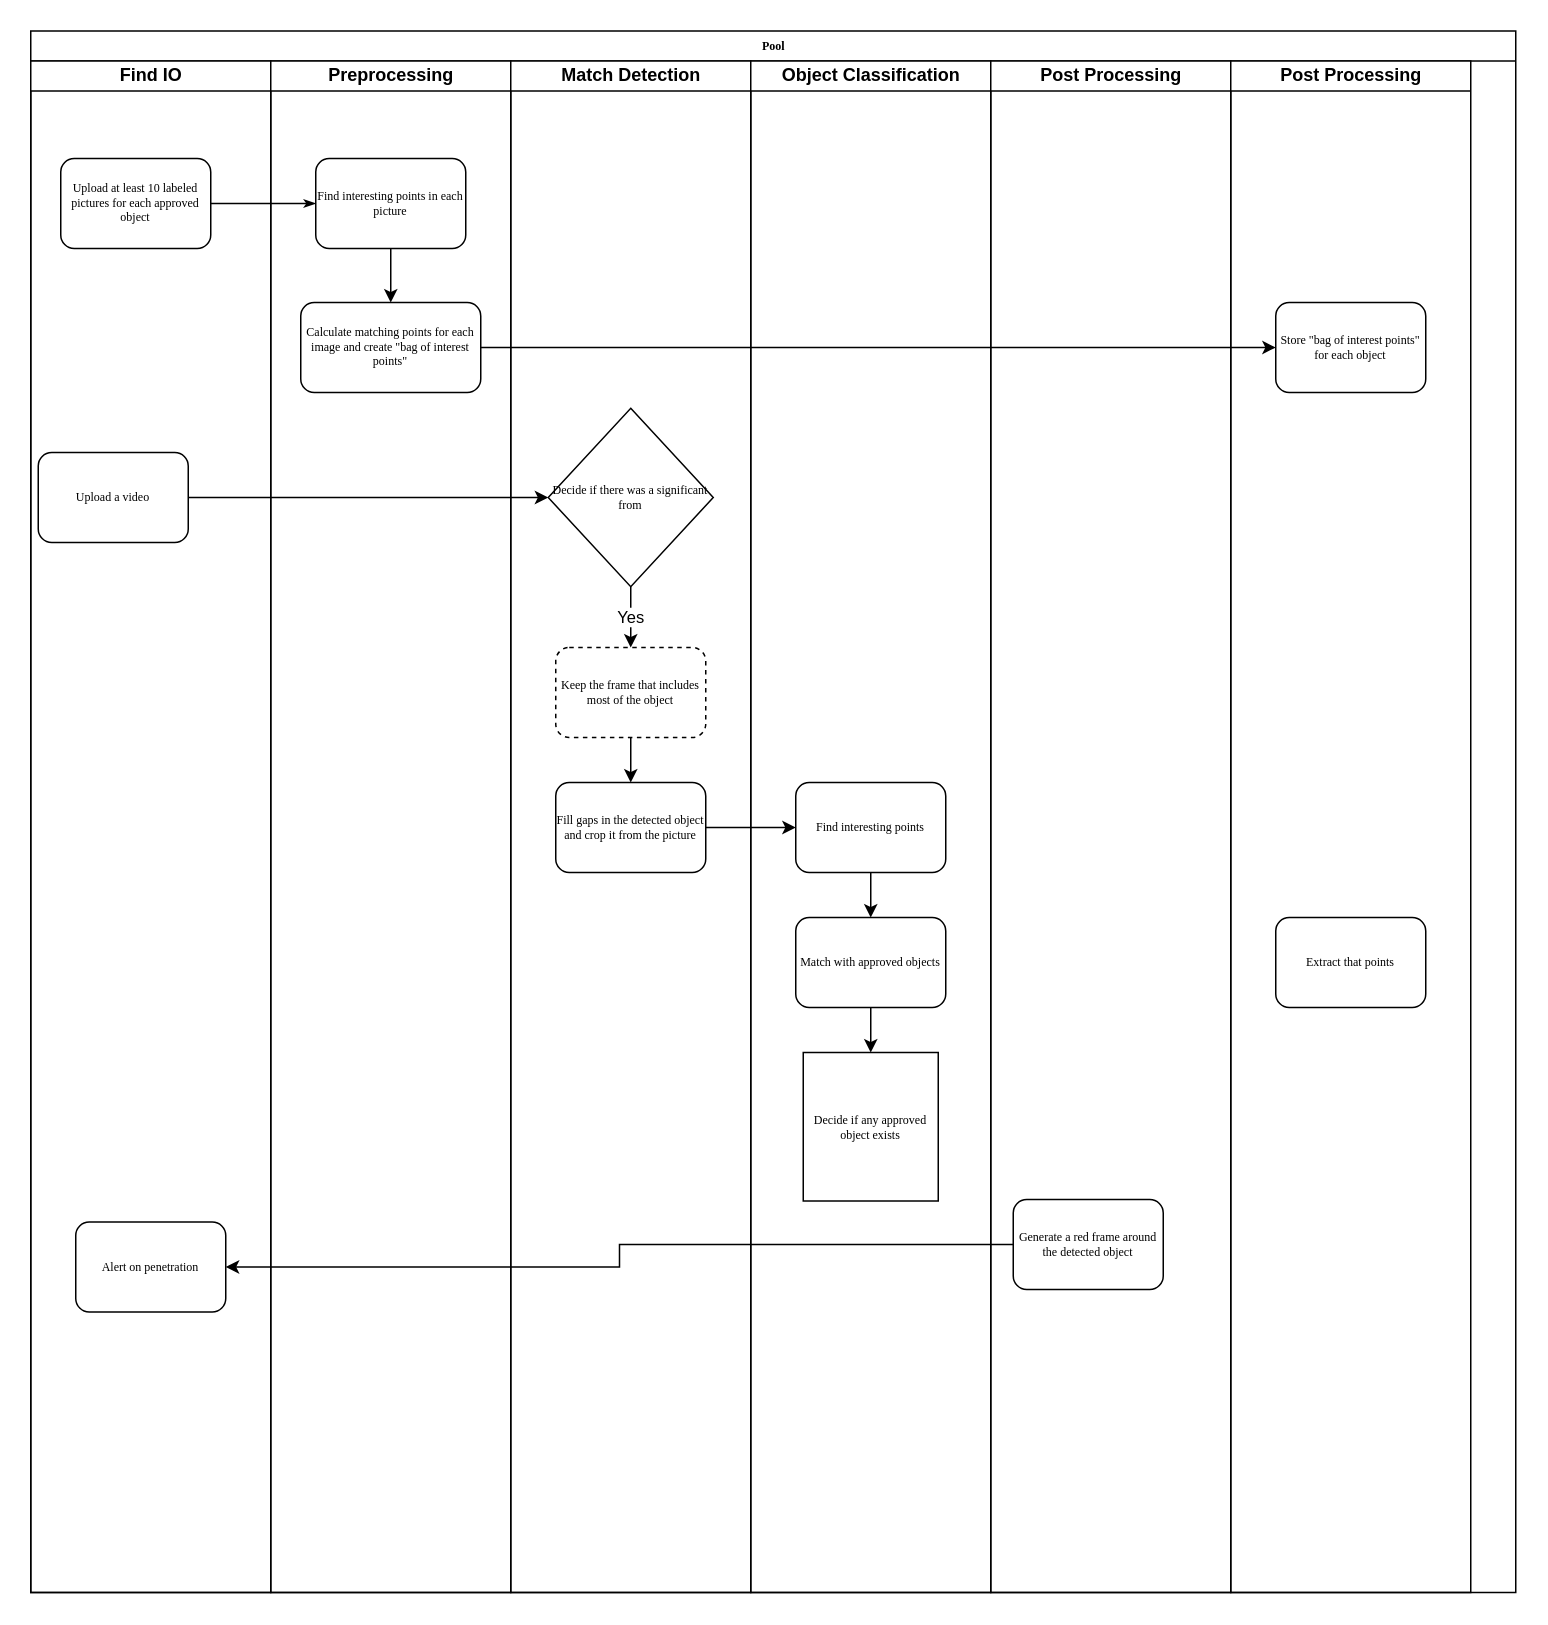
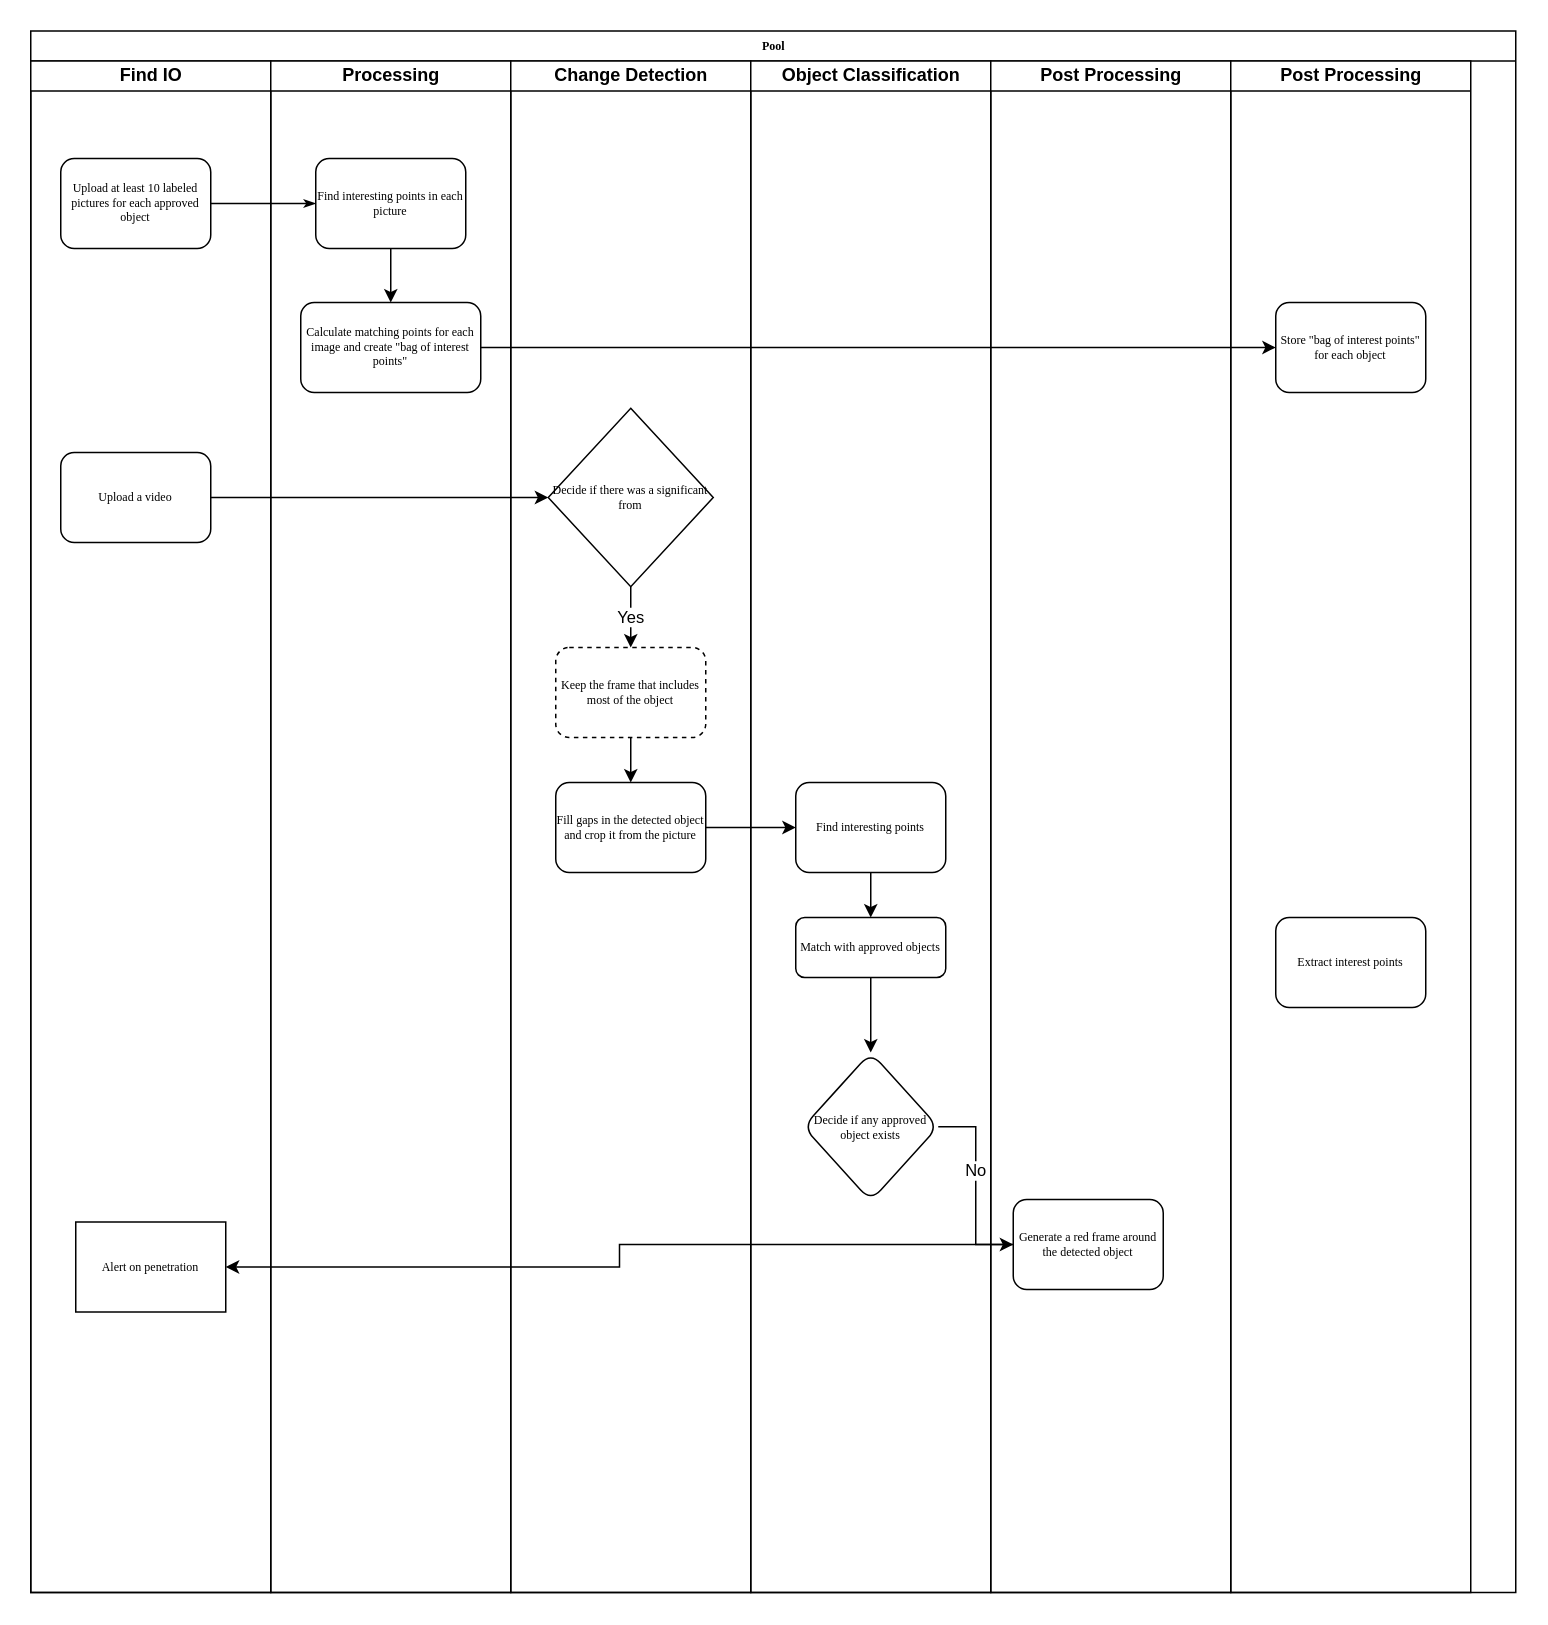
node "Preprocessing": label "Preprocessing" -> "Processing"
node "Match Detection": label "Match Detection" -> "Change Detection"
node "Upload a video": moved (113, 497) -> (136, 497)
node "Match with approved objects": size 150x90 -> 150x60
node "Extract that points": label "Extract that points" -> "Extract interest points"
node "Decide if any approved object exists": shape rectangle -> diamond
edge "Decide if any approved object exists" -> "Generate a red frame around the detected object": added, label "No"
node "Alert on penetration": shape rounded rectangle -> rectangle
